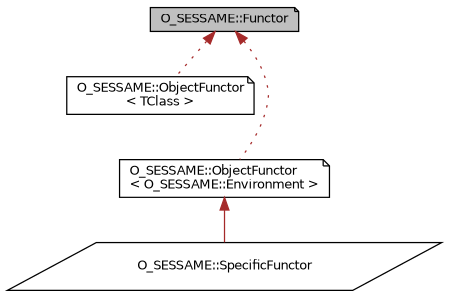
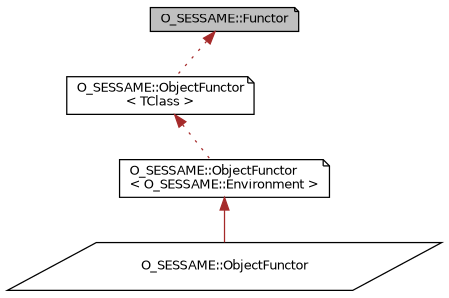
edge "O_SESSAME::ObjectFunctor < O_SESSAME::Environment >" -> "O_SESSAME::Functor": now "O_SESSAME::ObjectFunctor < O_SESSAME::Environment >" -> "O_SESSAME::ObjectFunctor < TClass >"
node "O_SESSAME::SpecificFunctor": label "O_SESSAME::SpecificFunctor" -> "O_SESSAME::ObjectFunctor"
